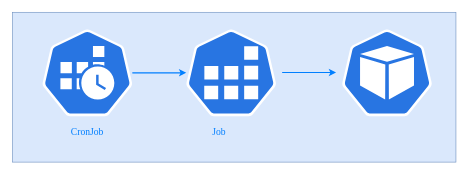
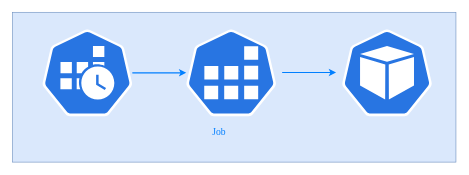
node "CronJob": removed
